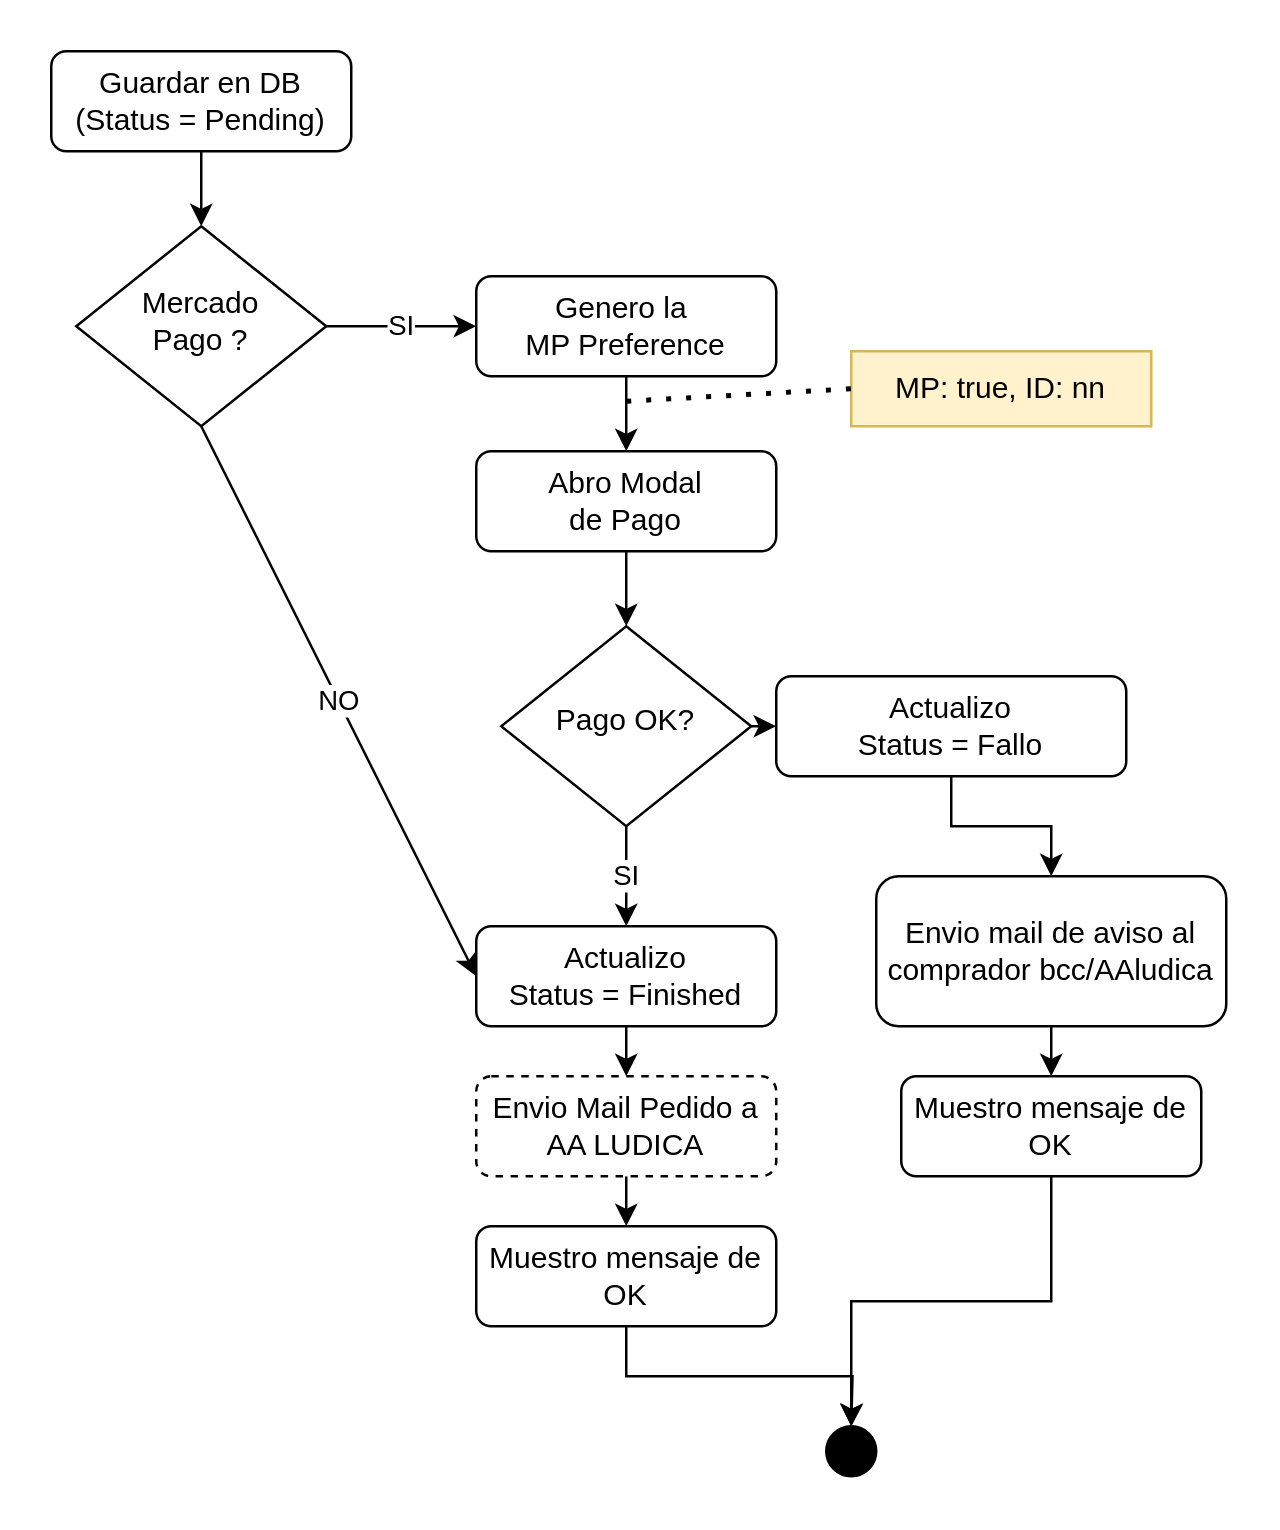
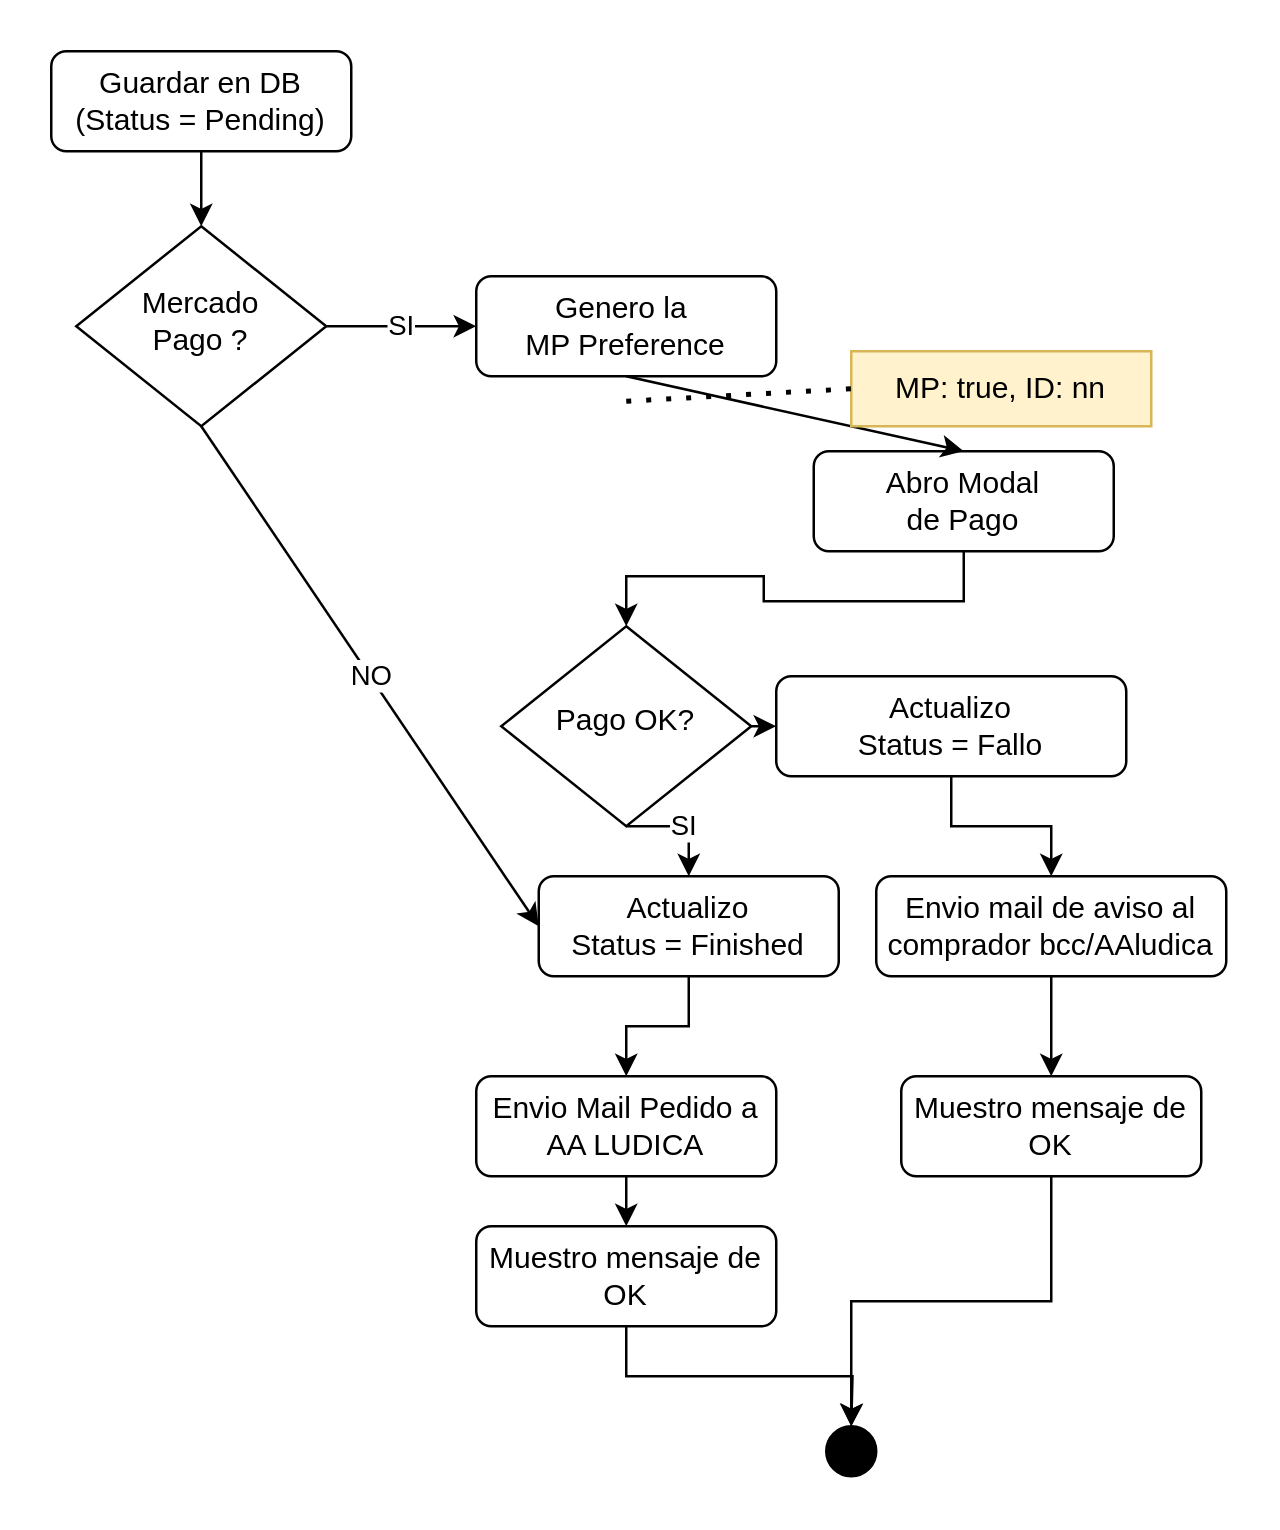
node "Abro Modal de Pago": moved (626, 501) -> (964, 501)
node "Envio mail de aviso al comprador bcc/AAludica": size 350x150 -> 350x100
node "Actualizo Status = Finished": moved (626, 976) -> (689, 926)
node "Envio Mail Pedido a AA LUDICA": style dashed -> solid
